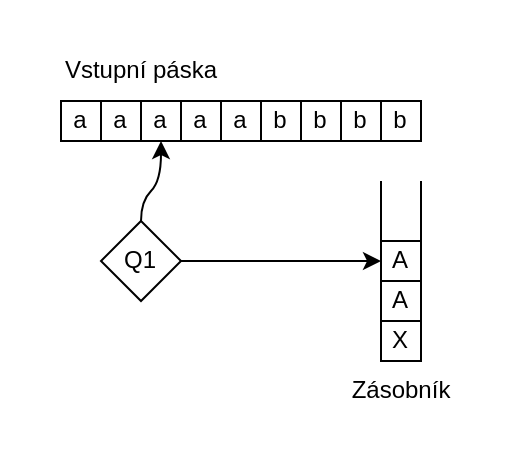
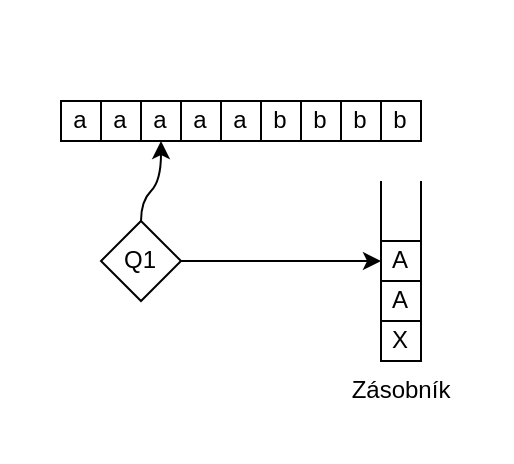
node "Vstupní páska": removed
